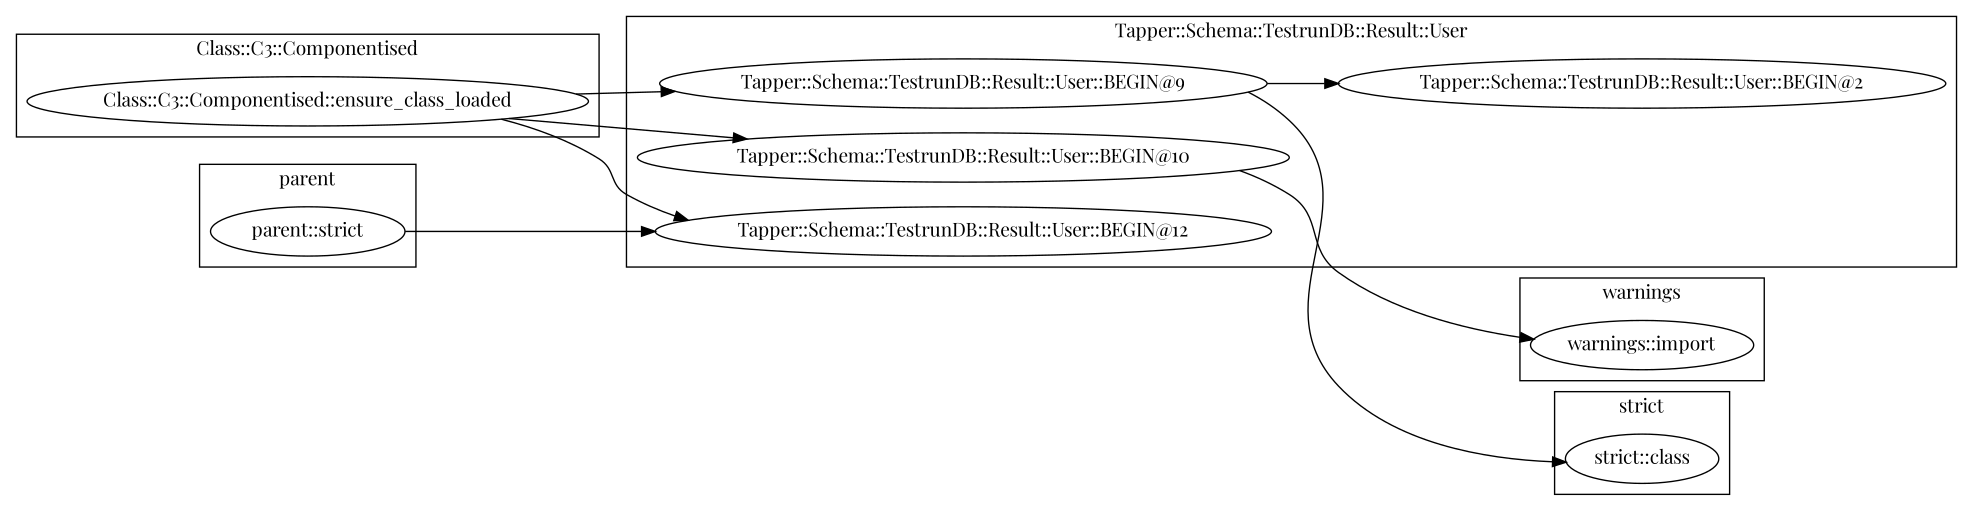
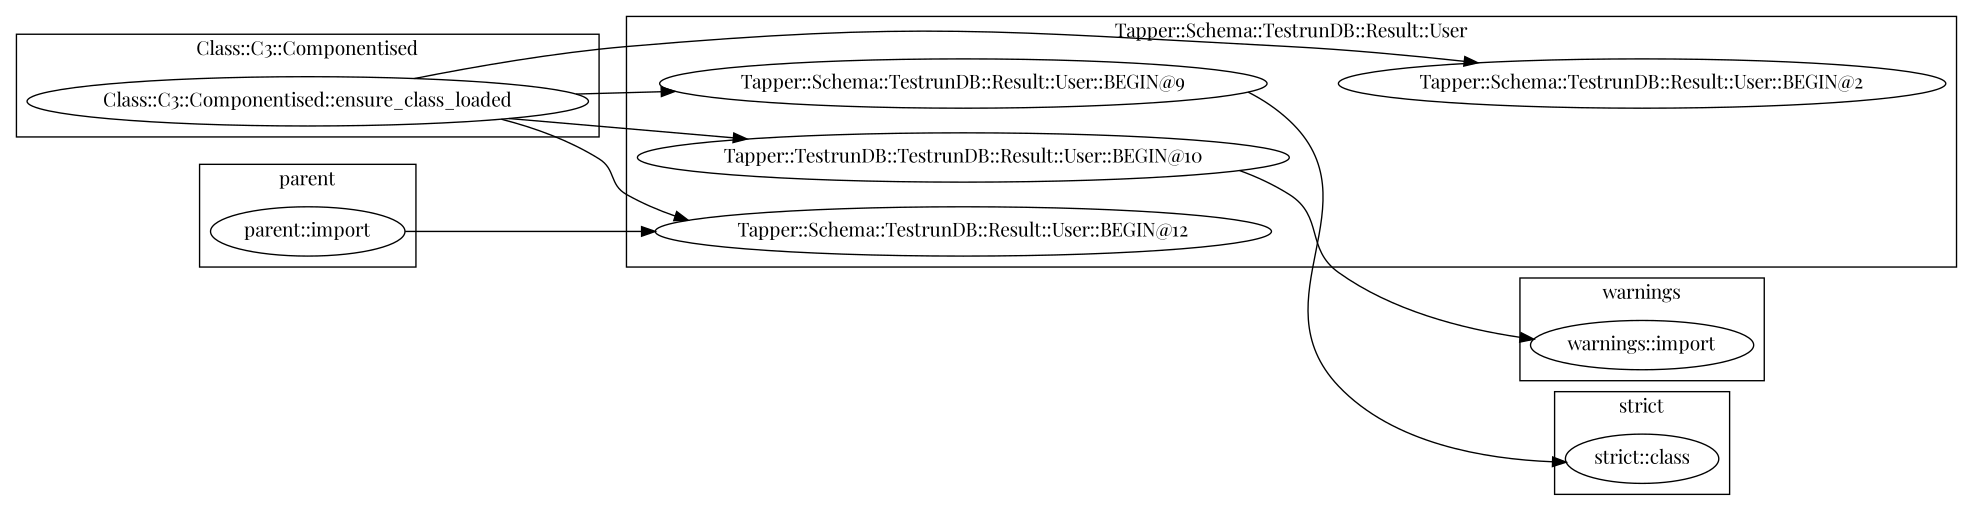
edge "Tapper::Schema::TestrunDB::Result::User::BEGIN@9" -> "Tapper::Schema::TestrunDB::Result::User::BEGIN@2": now "Class::C3::Componentised::ensure_class_loaded" -> "Tapper::Schema::TestrunDB::Result::User::BEGIN@2"
node "Tapper::Schema::TestrunDB::Result::User::BEGIN@10": label "Tapper::Schema::TestrunDB::Result::User::BEGIN@10" -> "Tapper::TestrunDB::TestrunDB::Result::User::BEGIN@10"
node "parent::strict": label "parent::strict" -> "parent::import"
